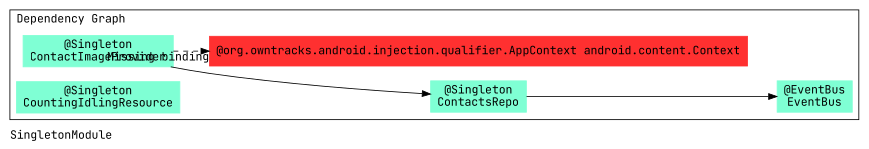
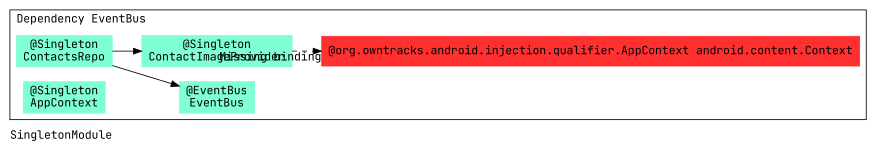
cluster "Dependency Graph": label "Dependency Graph" -> "Dependency EventBus"
edge "@Singleton ContactImageProvider" -> "@Singleton ContactsRepo": reversed
node "@Singleton CountingIdlingResource": label "@Singleton CountingIdlingResource" -> "@Singleton AppContext"
